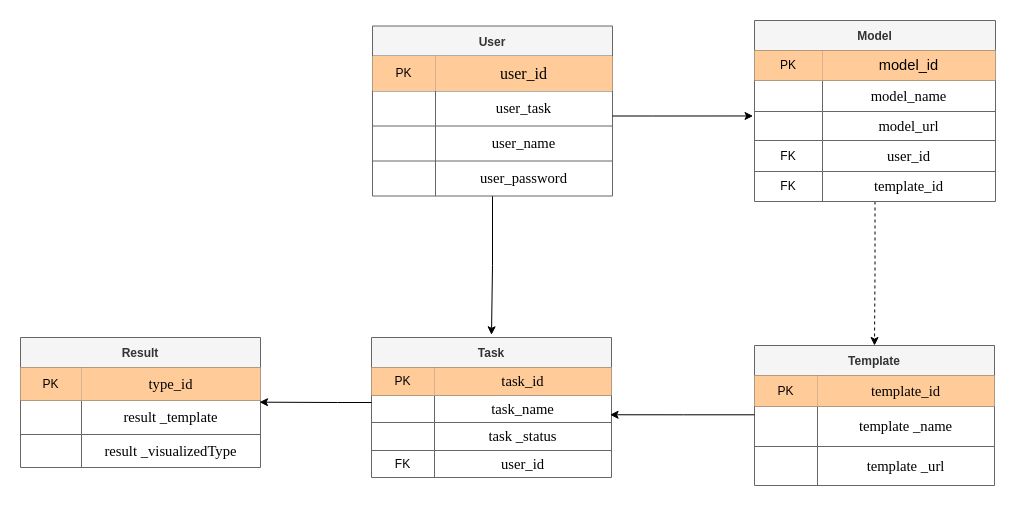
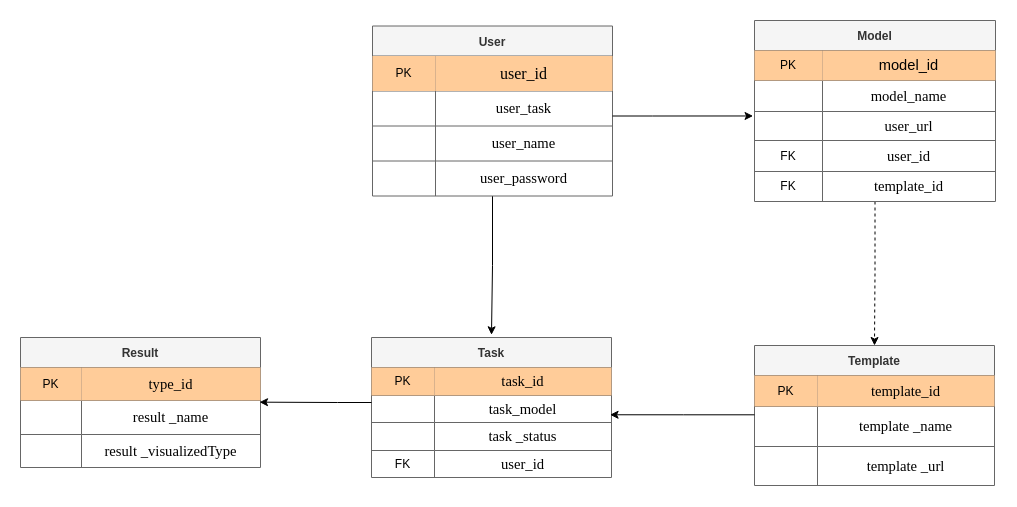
node "model_url": label "model_url" -> "user_url"
node "task_name": label "task_name" -> "task_model"
node "result _template": label "result _template" -> "result _name"
